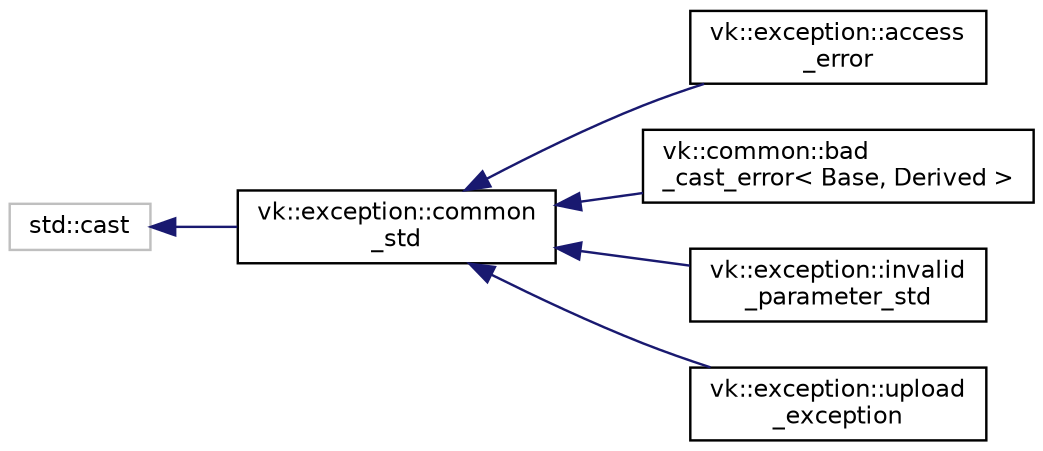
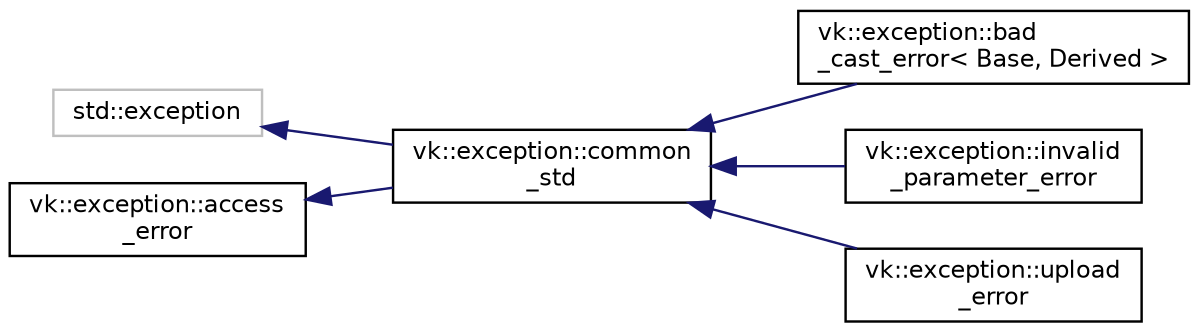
edge "vk::exception::access _error" -> "vk::exception::common _std": reversed
node "vk::common::bad _cast_error< Base, Derived >": label "vk::common::bad _cast_error< Base, Derived >" -> "vk::exception::bad _cast_error< Base, Derived >"
node "std::cast": label "std::cast" -> "std::exception"
node "vk::exception::invalid _parameter_std": label "vk::exception::invalid _parameter_std" -> "vk::exception::invalid _parameter_error"
node "vk::exception::upload _exception": label "vk::exception::upload _exception" -> "vk::exception::upload _error"
